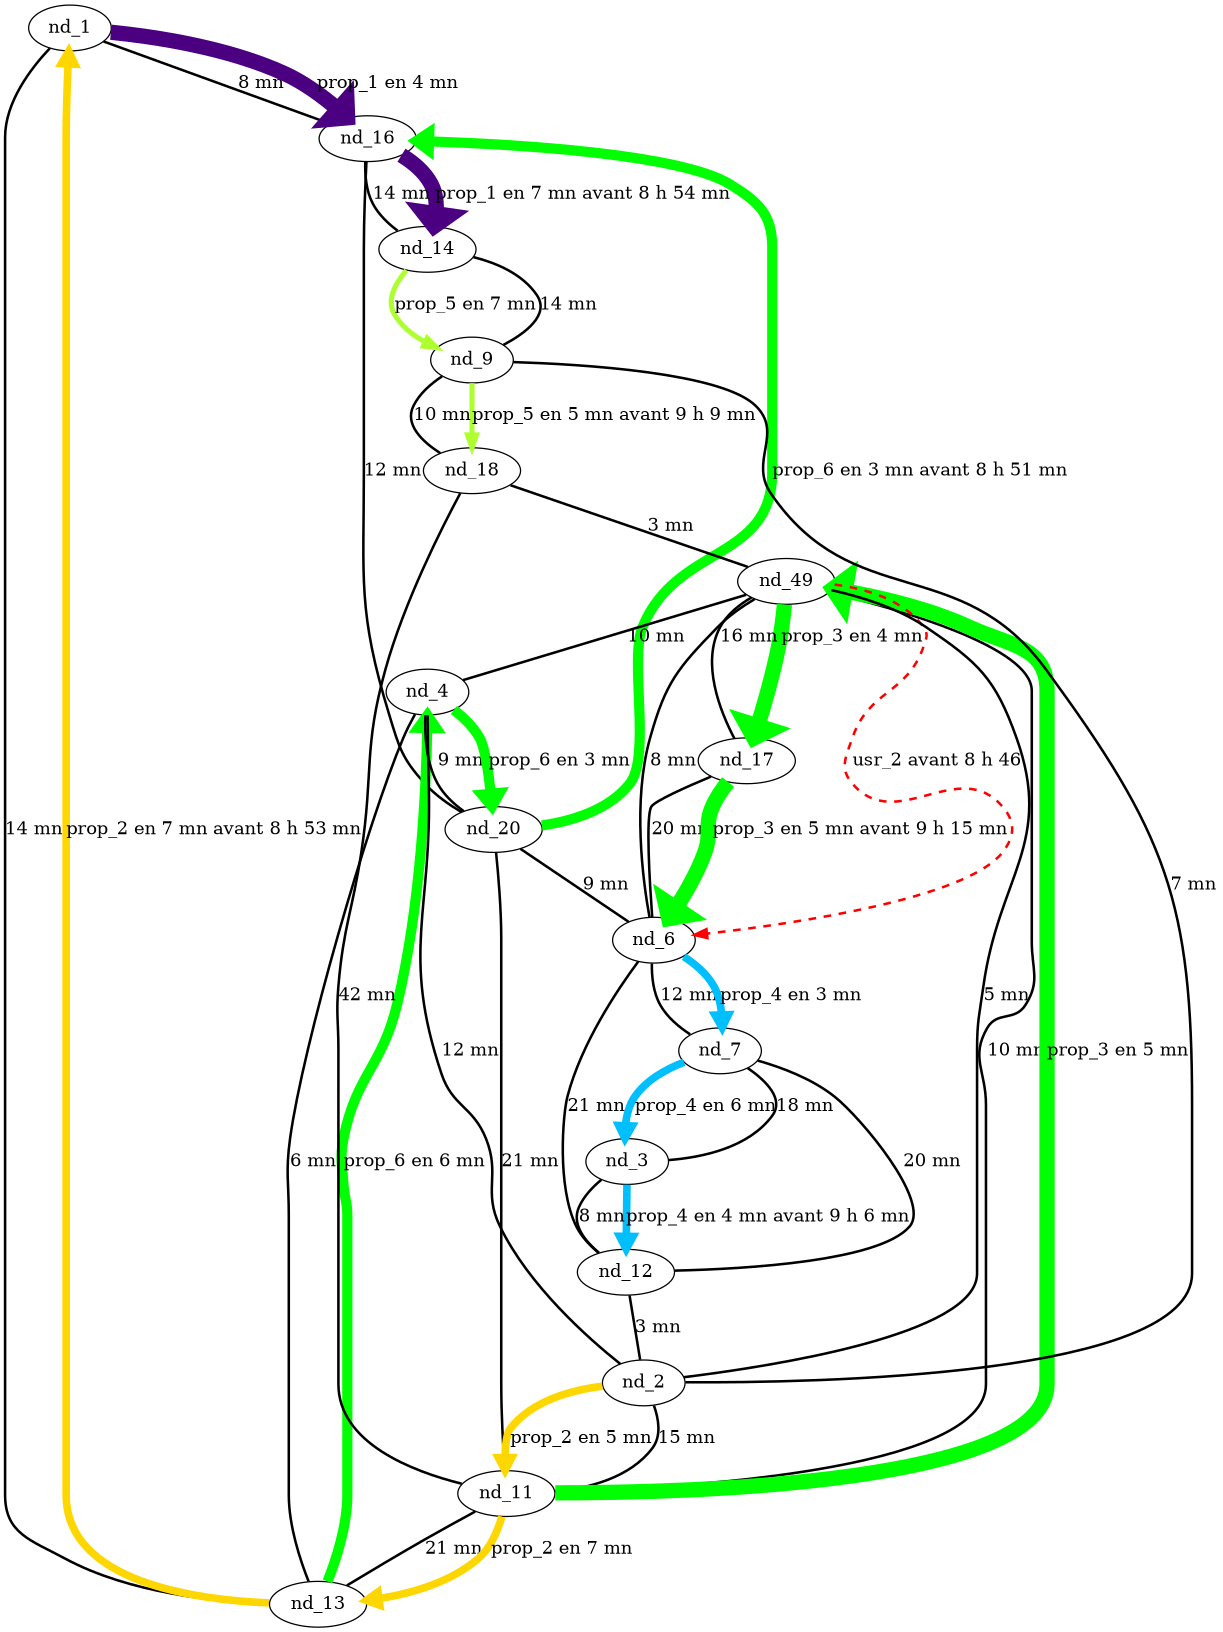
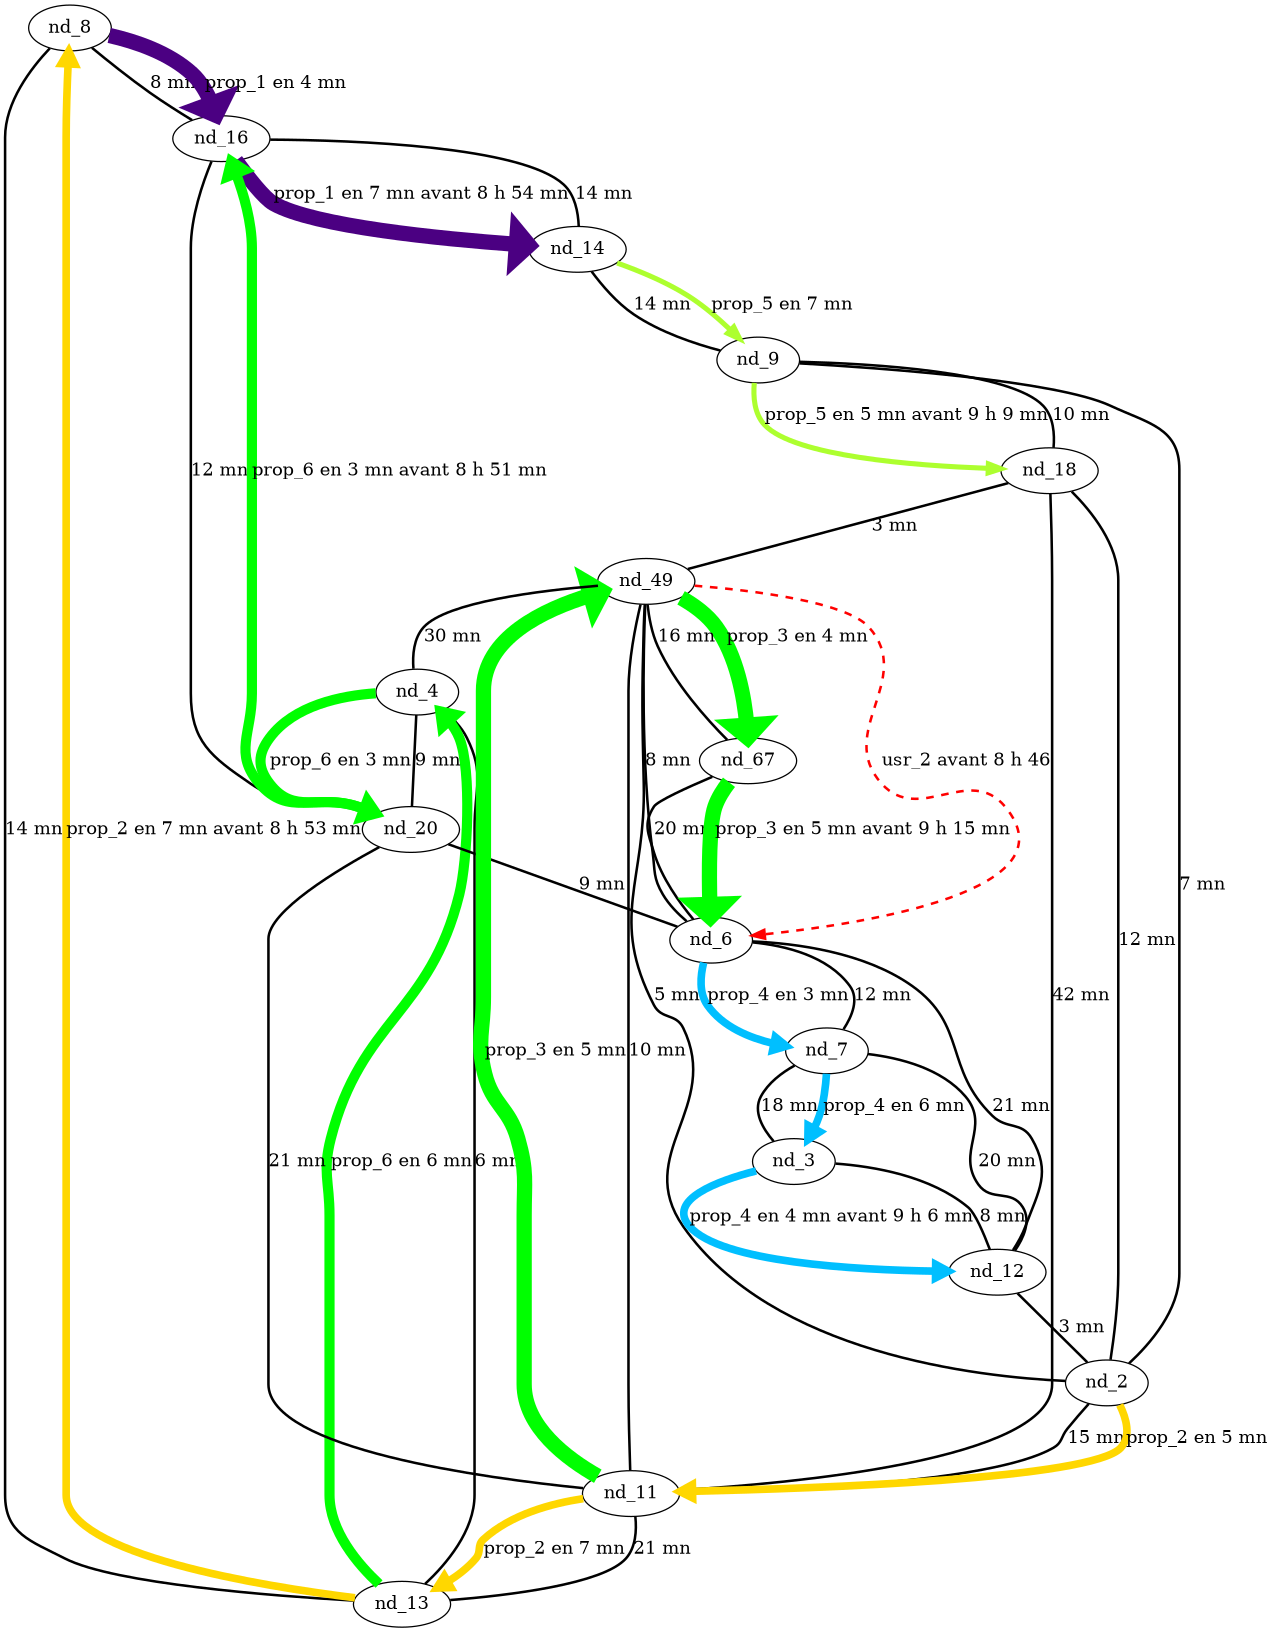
node "nd_1": label "nd_1" -> "nd_8"
edge "nd_49" -- "nd_4": label "10 mn" -> "30 mn"
node "nd_17": label "nd_17" -> "nd_67"
edge "nd_4" -- "nd_2": now "nd_18" -- "nd_2"
